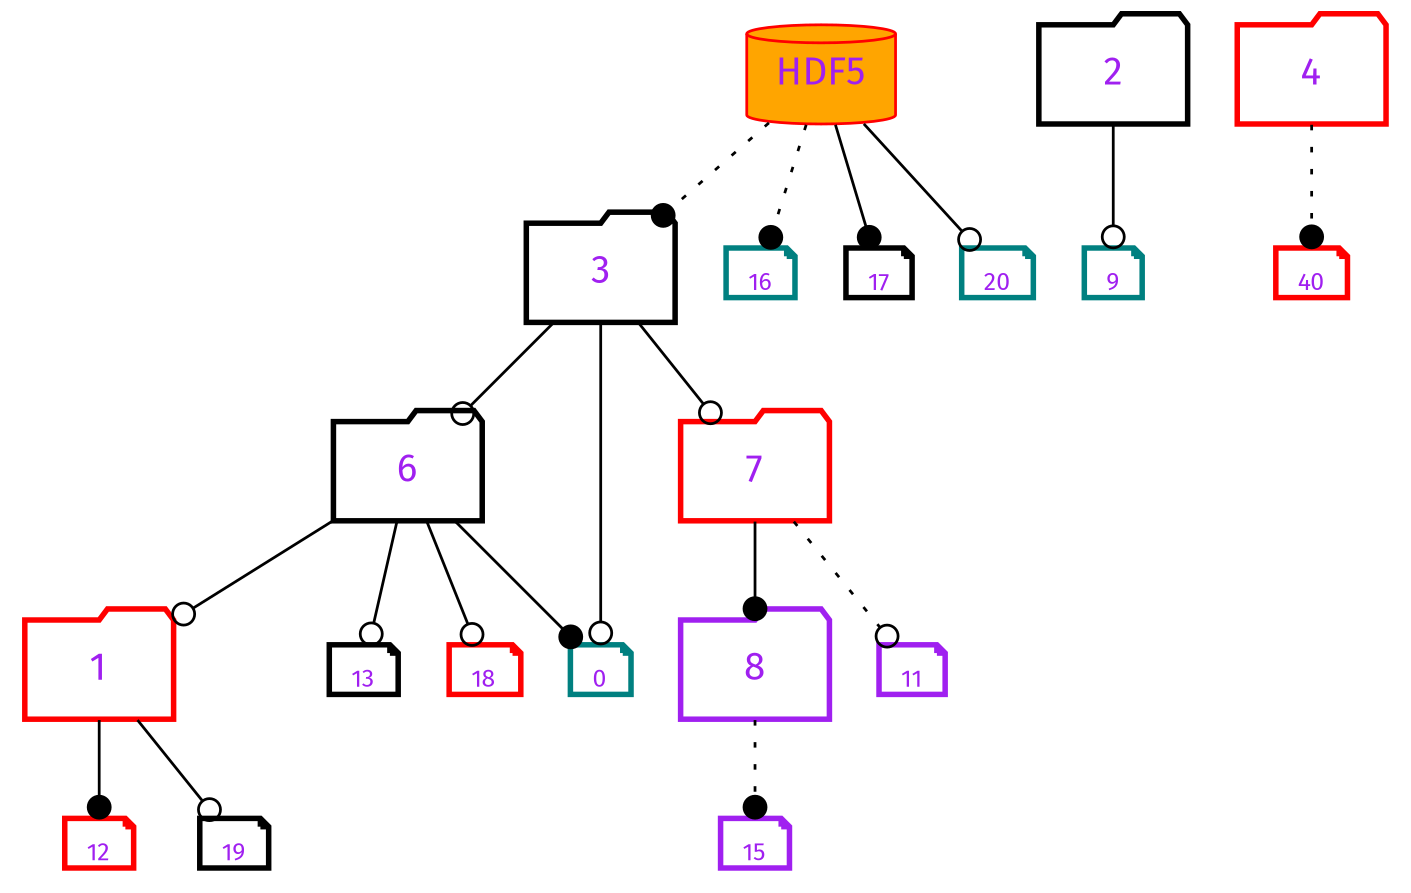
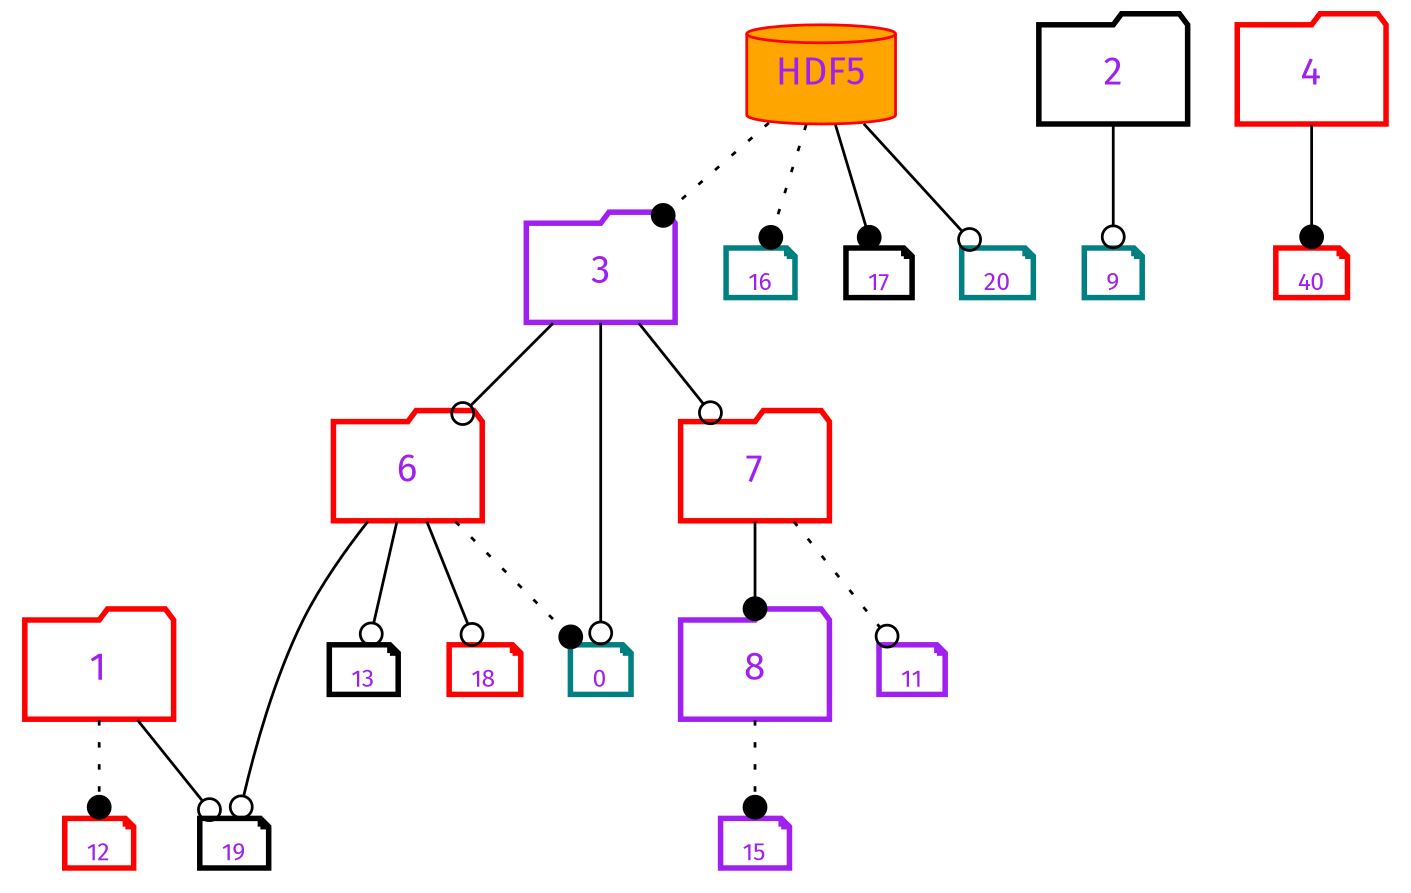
edge "4" -> "40": style dotted -> solid
node "3": color black -> purple
node "6": color black -> red
edge "6" -> "1": now "6" -> "19"
edge "6" -> "0": style solid -> dotted
edge "1" -> "12": style solid -> dotted
